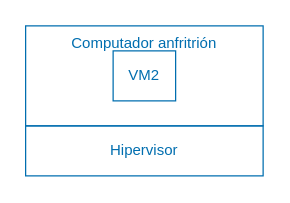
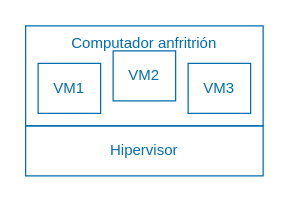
node "VM1": added
node "VM3": added
